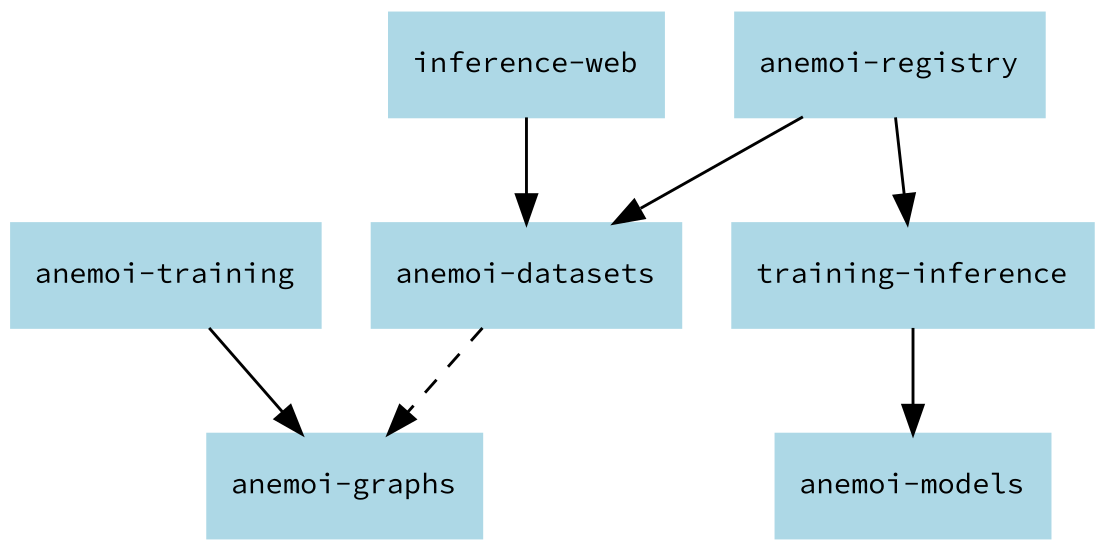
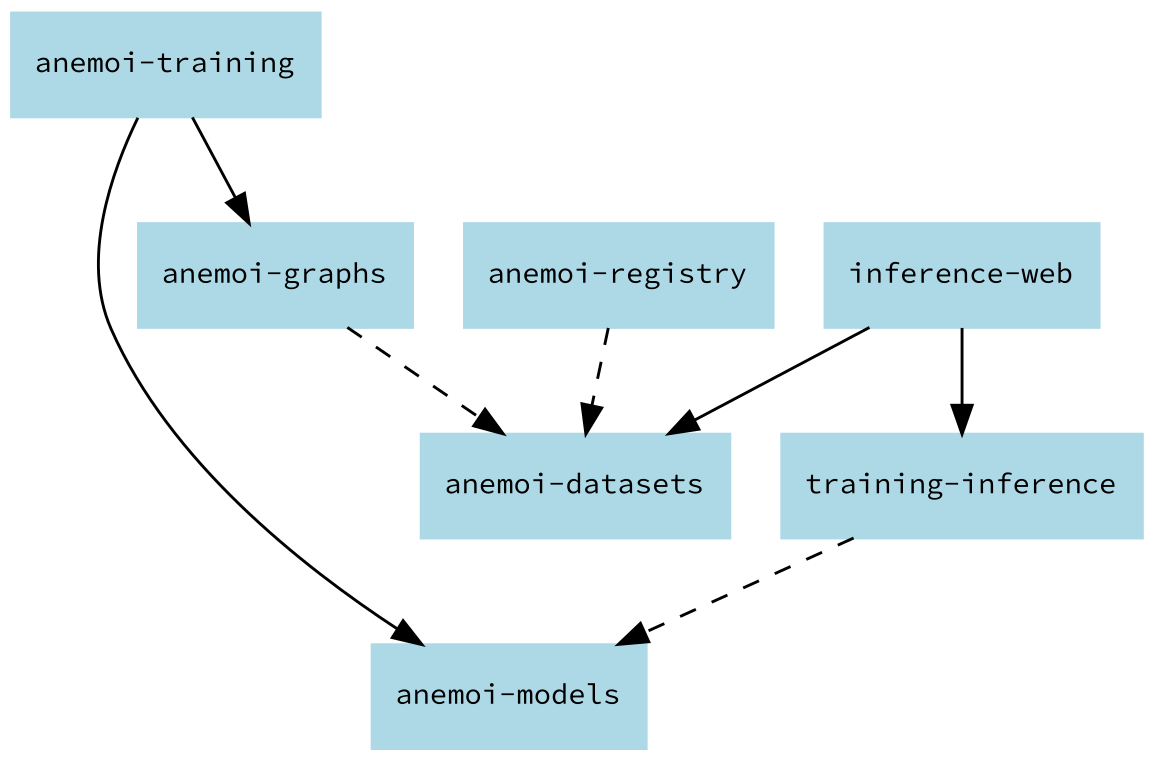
edge "anemoi-registry" -> "training-inference": now "inference-web" -> "training-inference"
edge "anemoi-registry" -> "anemoi-datasets": style solid -> dashed
edge "training-inference" -> "anemoi-models": style solid -> dashed
edge "anemoi-datasets" -> "anemoi-graphs": reversed
edge "anemoi-training" -> "anemoi-models": added
